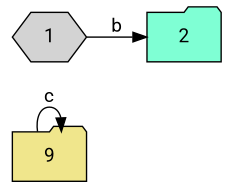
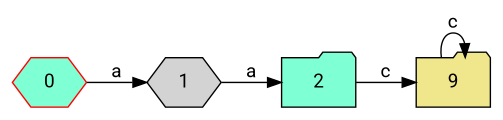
edge "1" -> "2": label "b" -> "a"
node "0": added
edge "2" -> "9": added, label "c"
